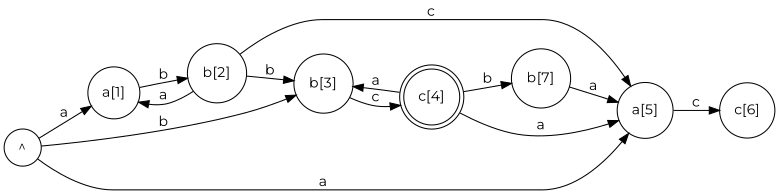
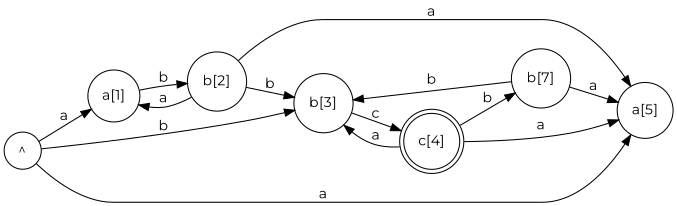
edge "b[2]" -> "a[5]": label "c" -> "a"
edge "b[7]" -> "b[3]": added, label "b"
node "c[6]": removed
